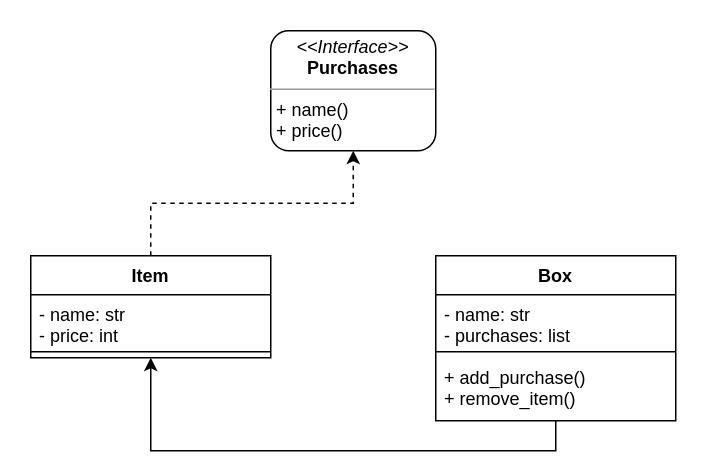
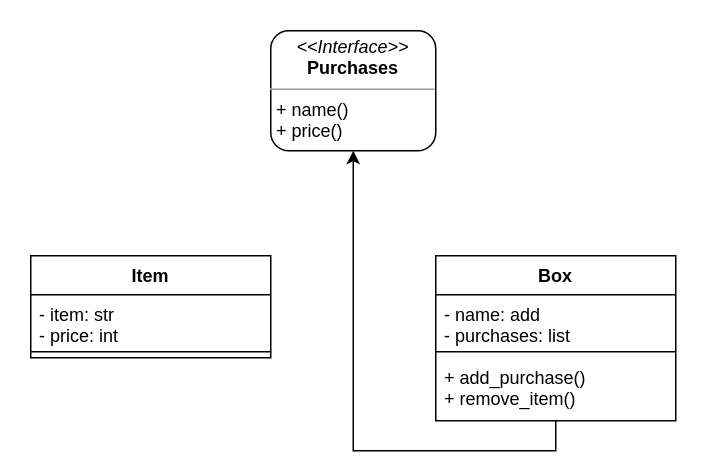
edge "Item" -> "<<Interface>> Purchases + name() + price()": removed
node "- name: str - price: int": label "- name: str - price: int" -> "- item: str - price: int"
node "- name: str - purchases: list": label "- name: str - purchases: list" -> "- name: add - purchases: list"
edge "Box" -> "Item": now "Box" -> "<<Interface>> Purchases + name() + price()"
